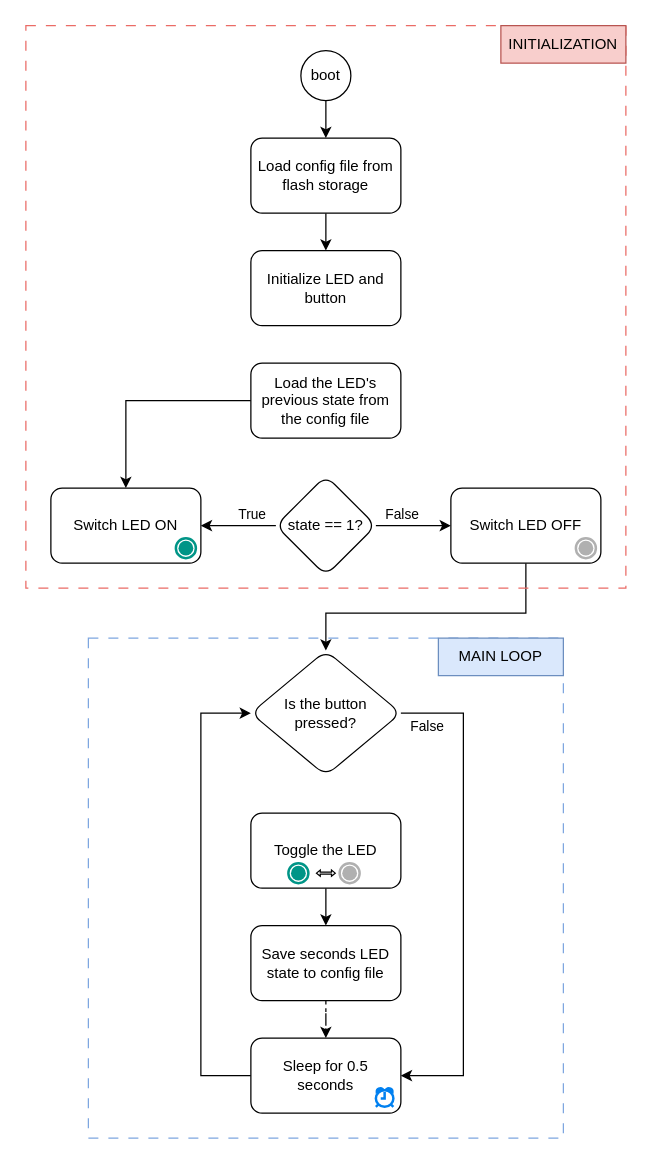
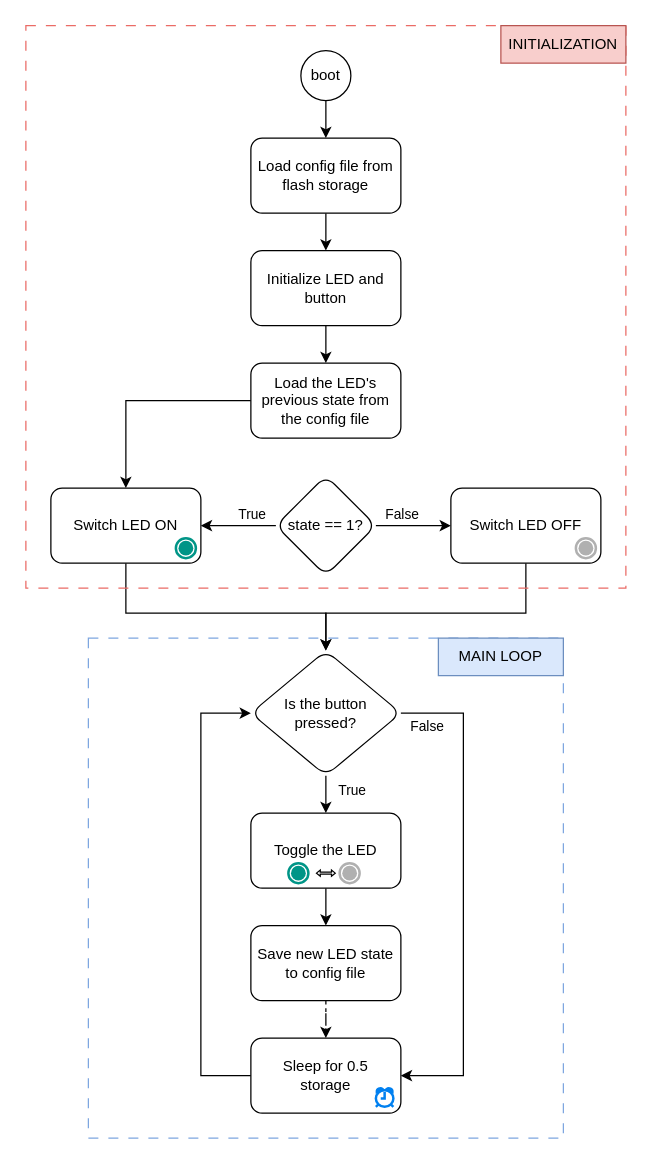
edge "Initialize LED and button" -> "Load the LED's previous state from the config file": added
edge "Switch LED ON" -> "Is the button pressed?": added
edge "Is the button pressed?" -> "Toggle the LED": added, label "True"
node "Save seconds LED state to config file": label "Save seconds LED state to config file" -> "Save new LED state to config file"
node "Sleep for 0.5 seconds": label "Sleep for 0.5 seconds" -> "Sleep for 0.5 storage"
